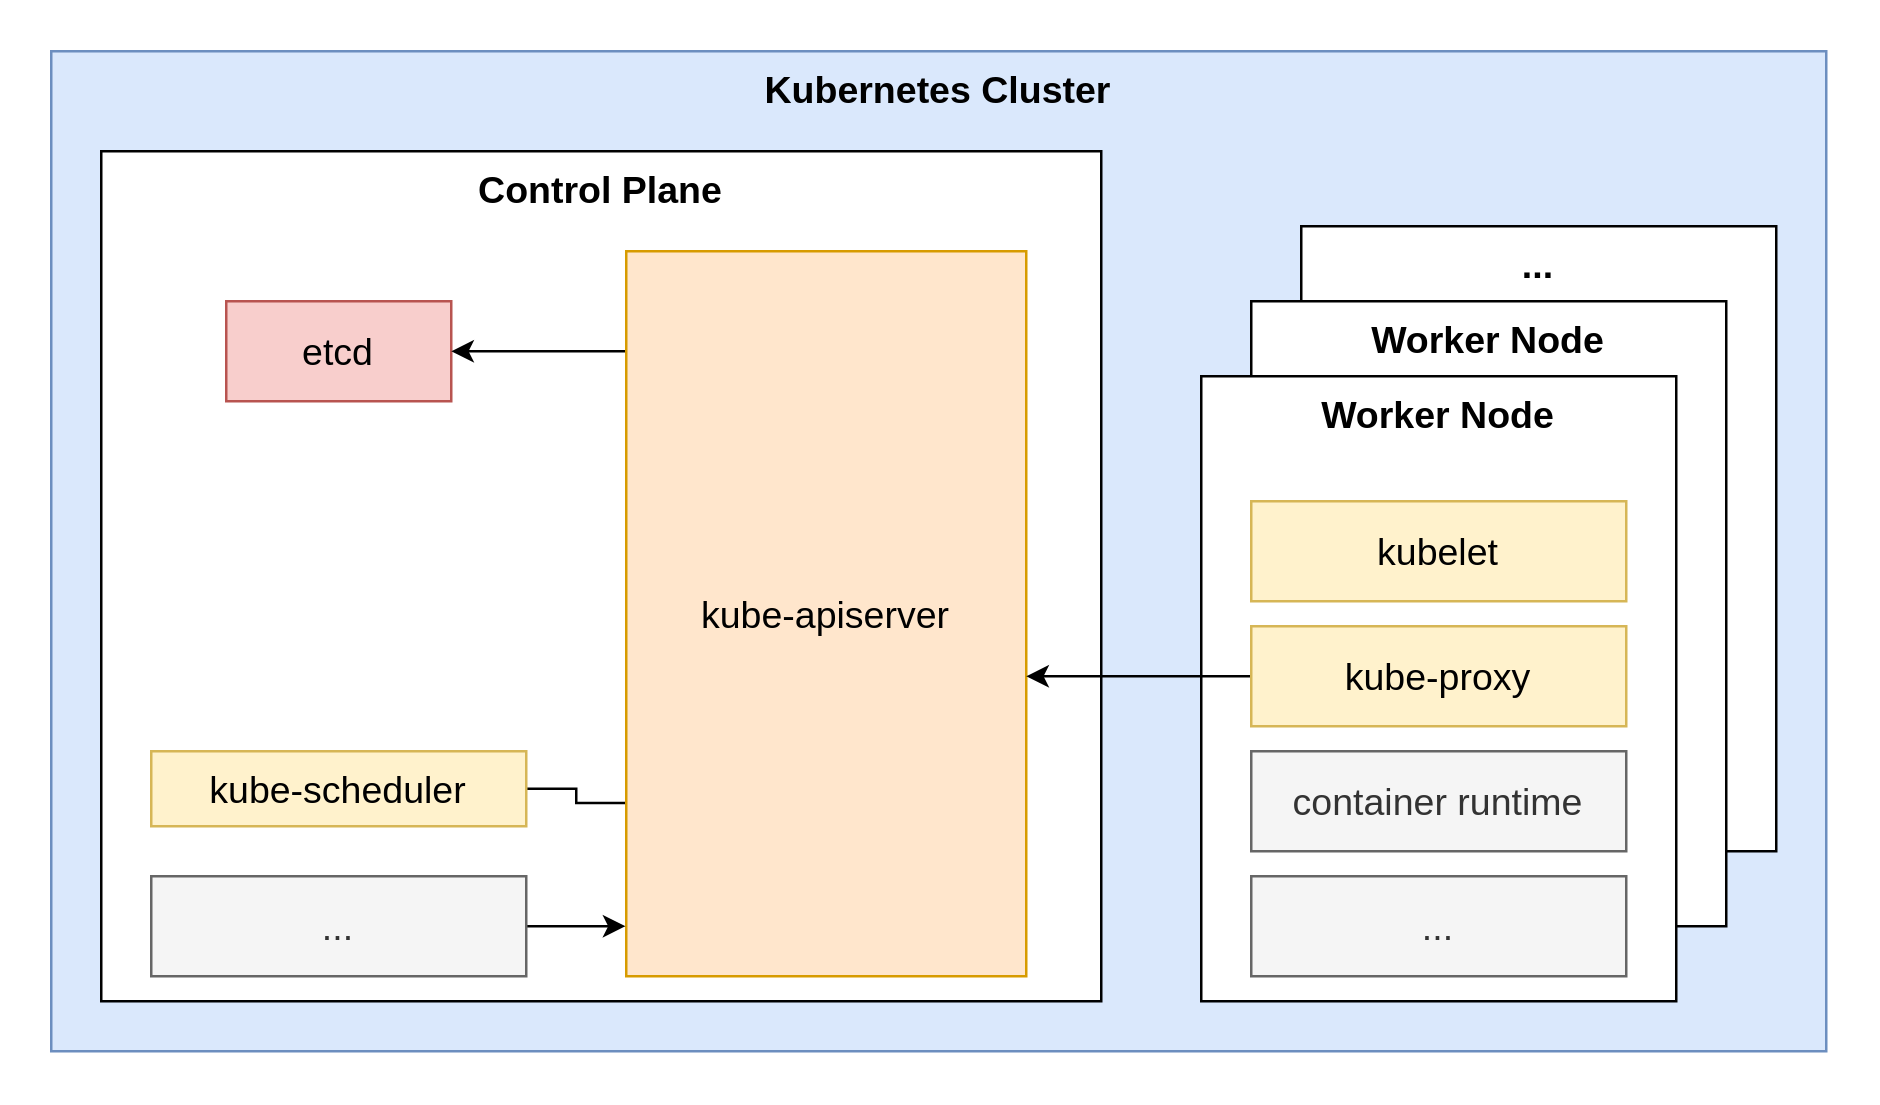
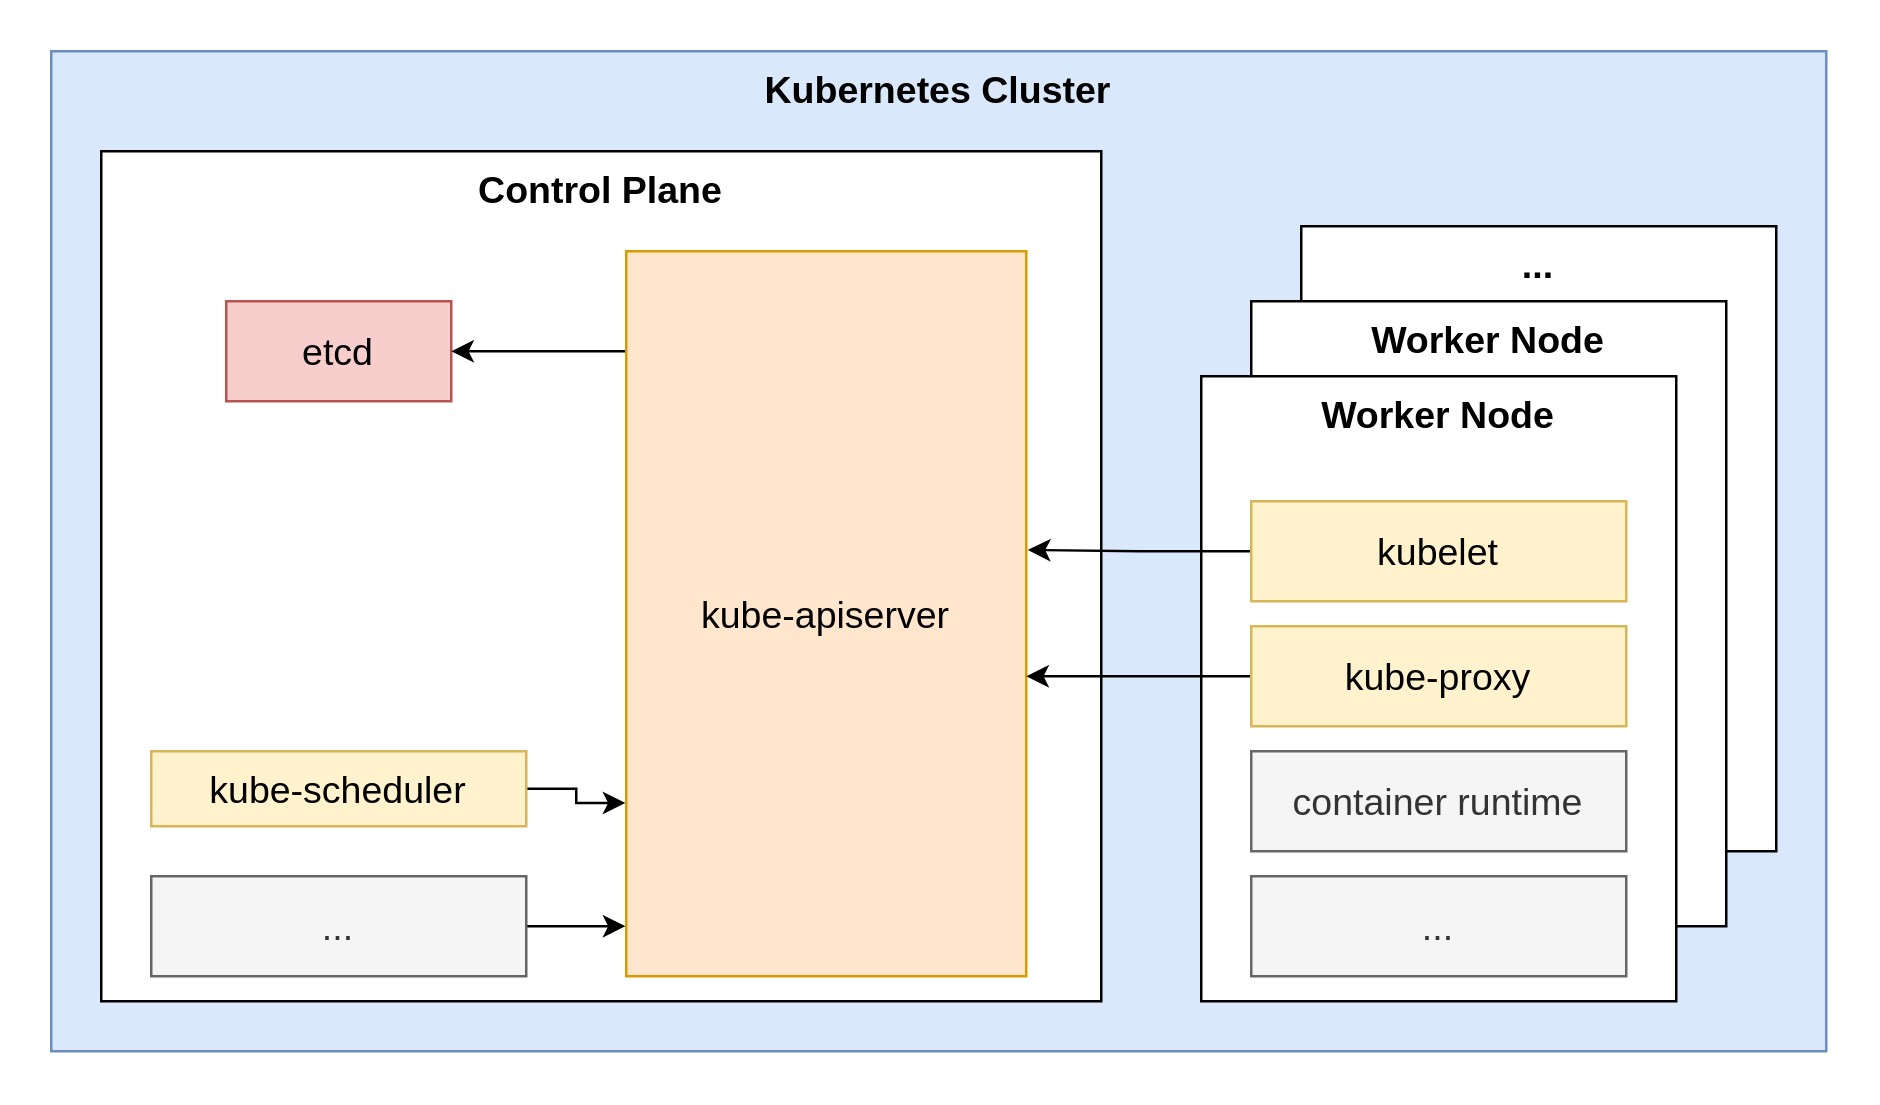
edge "kubelet" -> "kube-apiserver": added
edge "kube-apiserver" -- "kube-scheduler": arrowhead none -> classic
